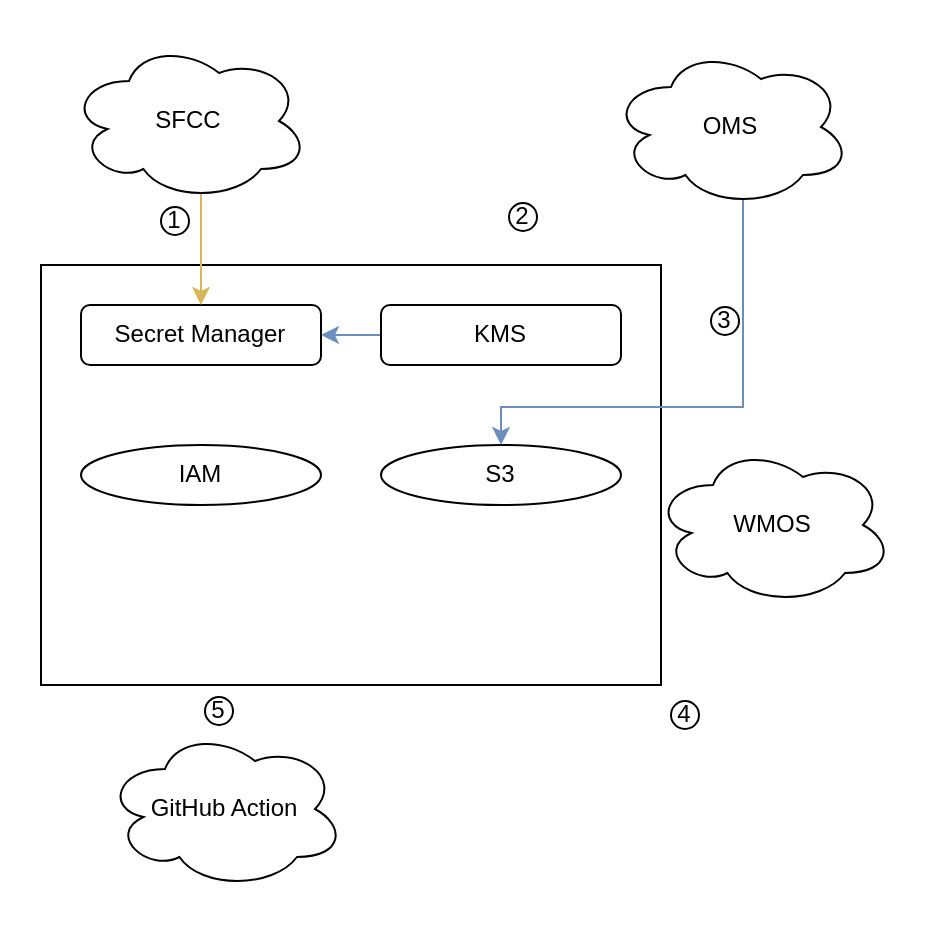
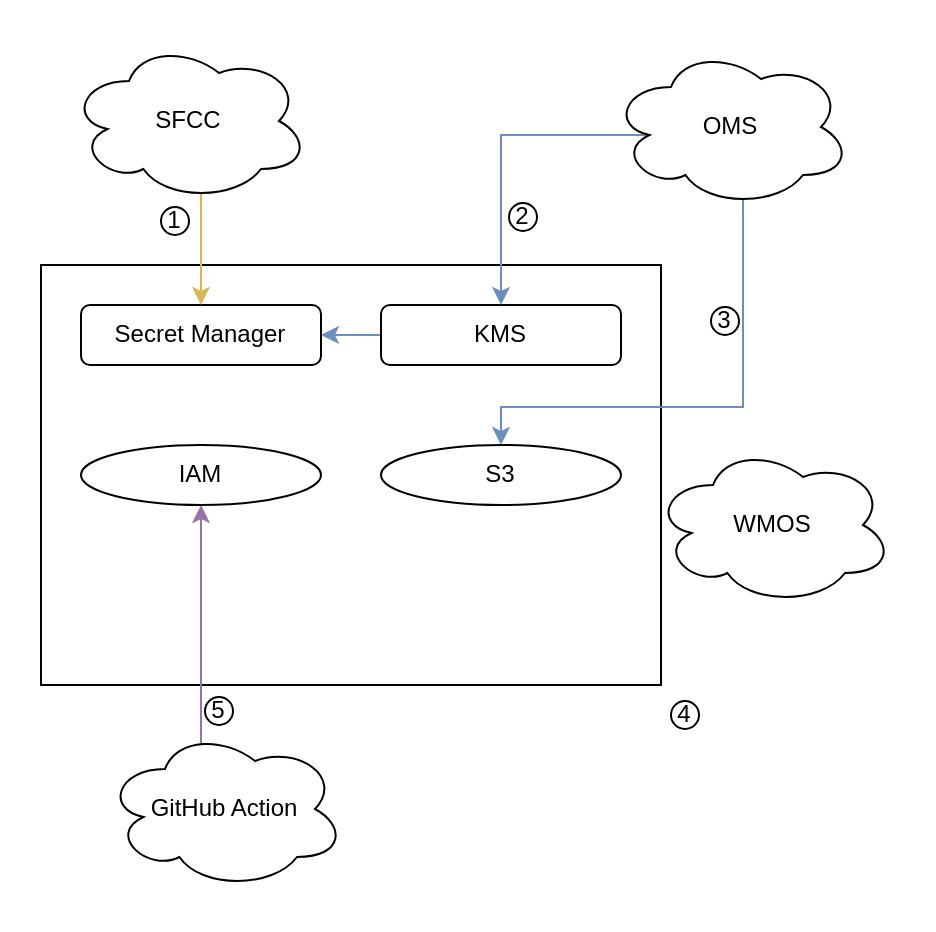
edge "OMS" -> "KMS": added
edge "GitHub Action" -> "IAM": added
